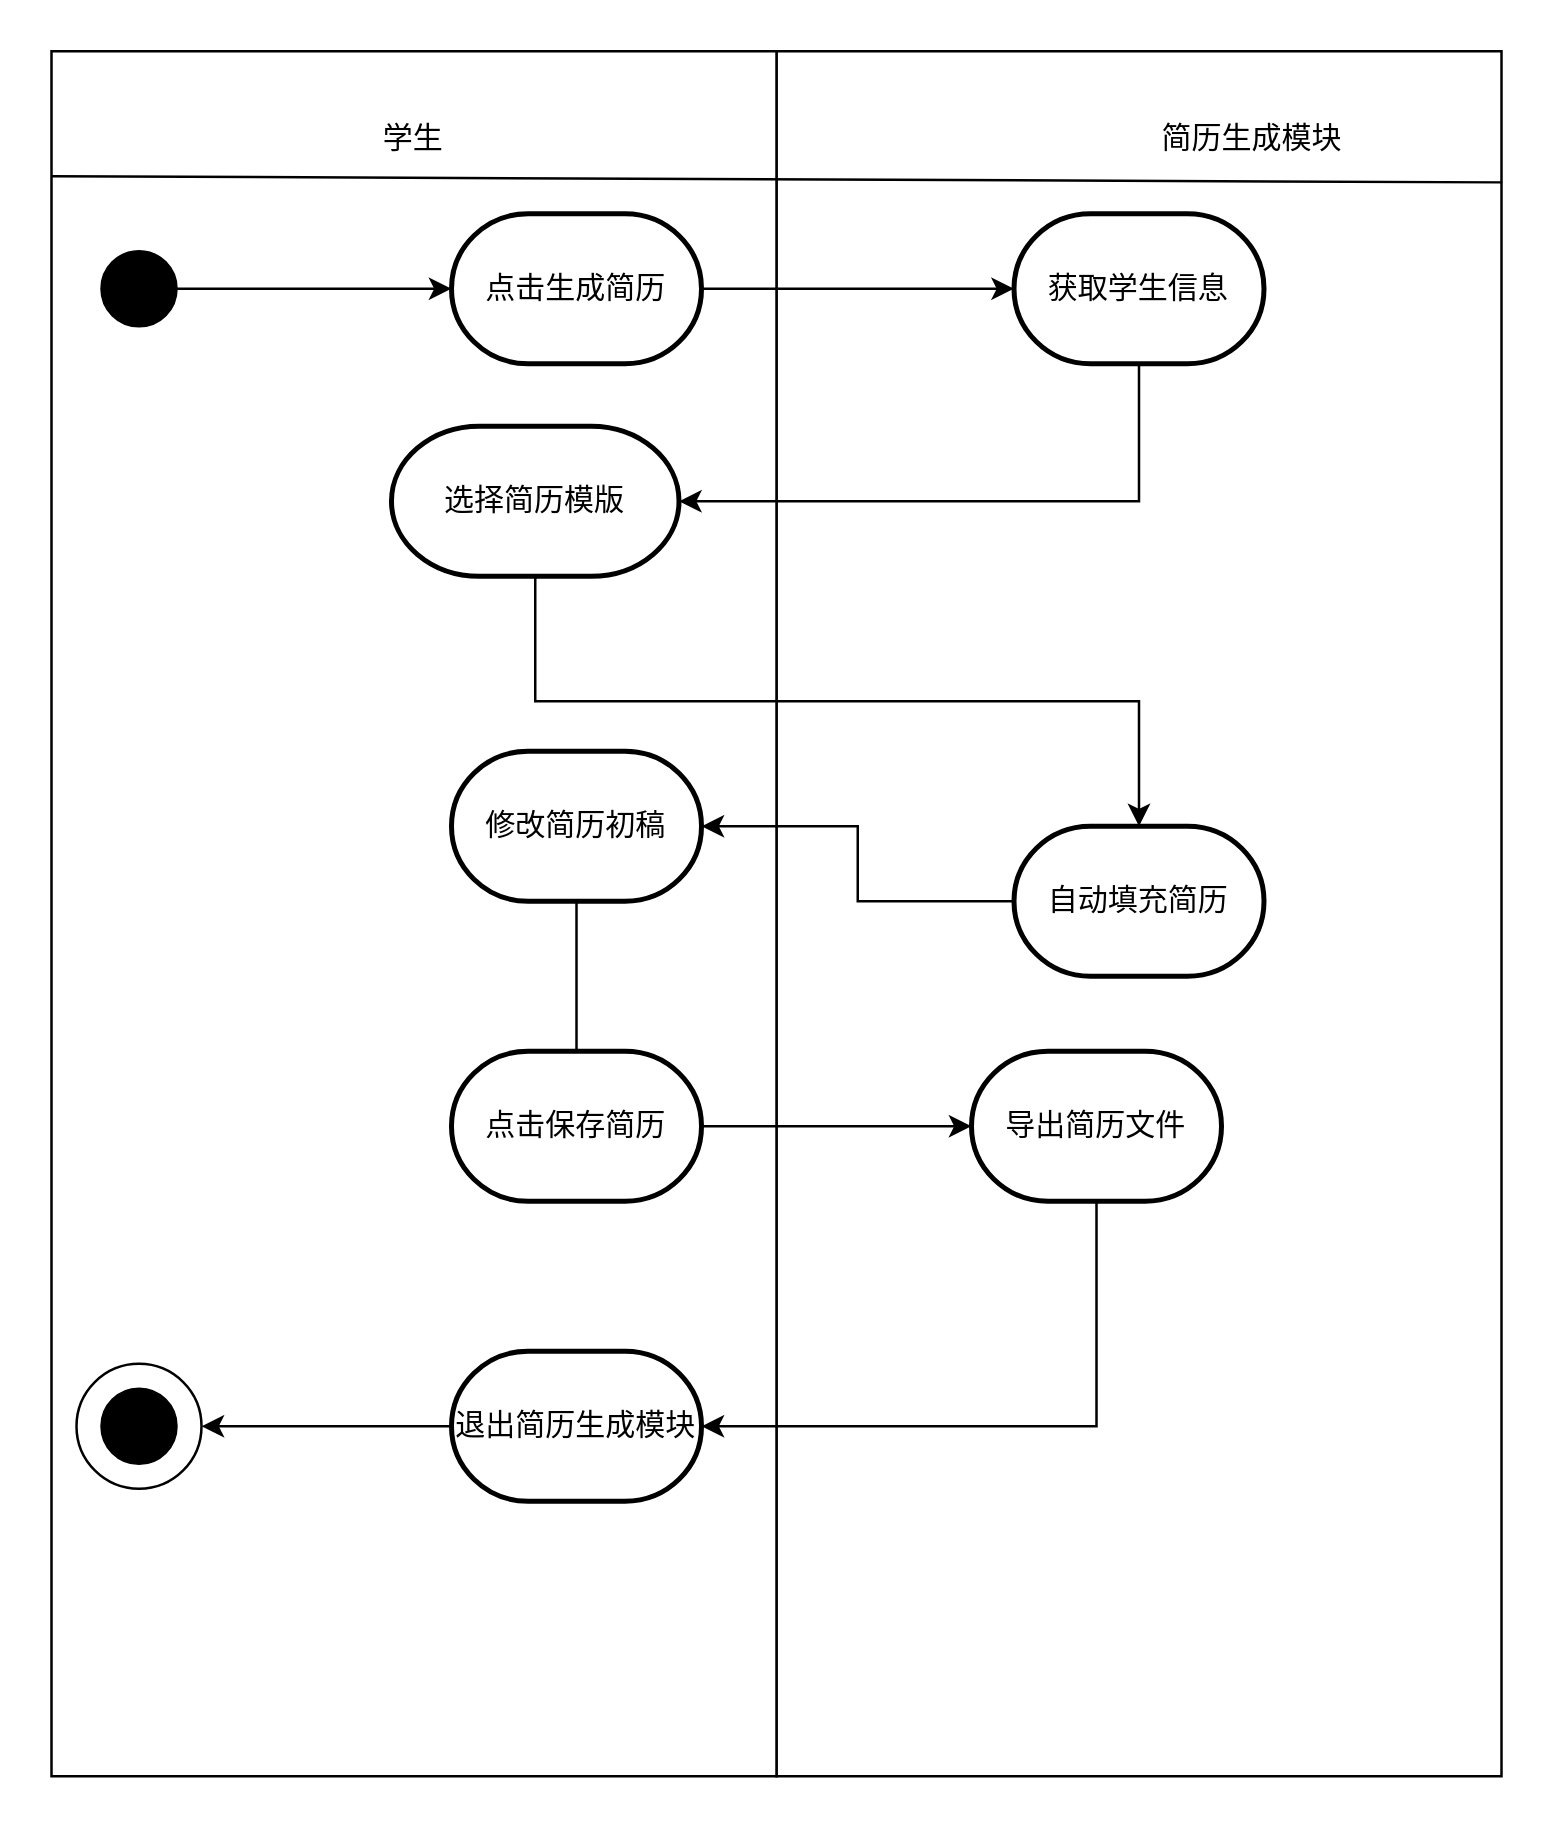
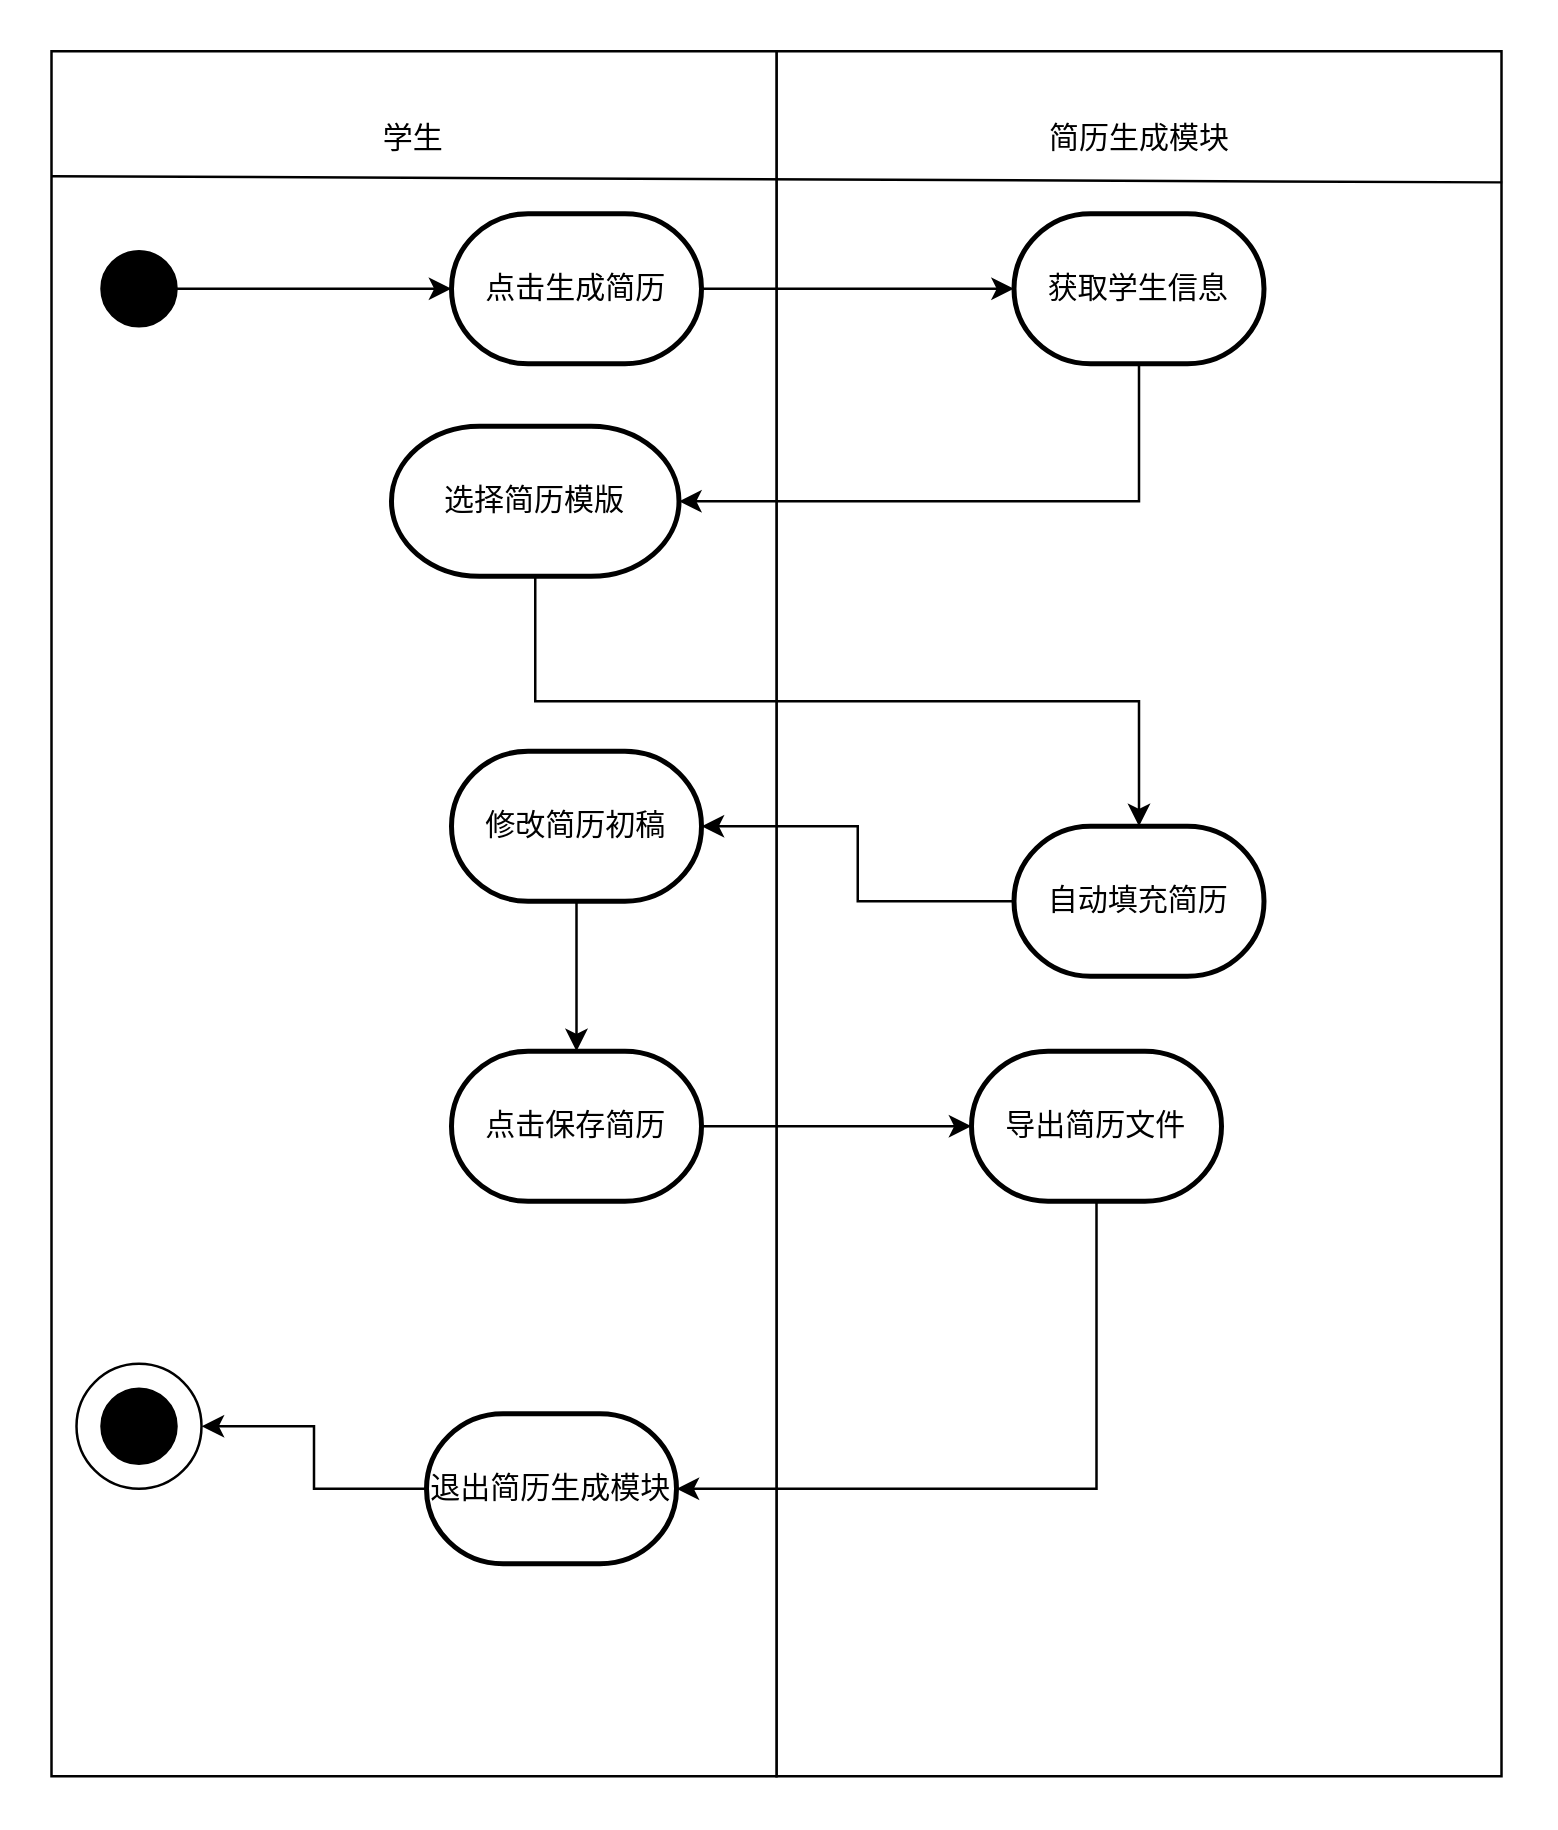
node "简历生成模块": moved (1251, 139) -> (1139, 139)
edge "修改简历初稿" -- "点击保存简历": arrowhead none -> classic
node "退出简历生成模块": moved (576, 1426) -> (551, 1489)
